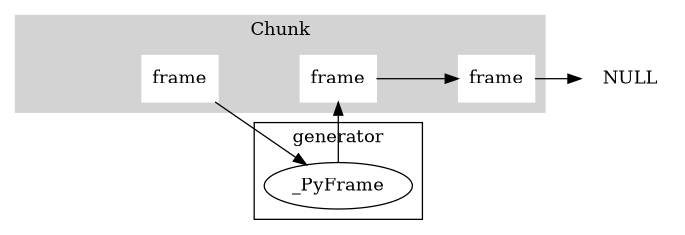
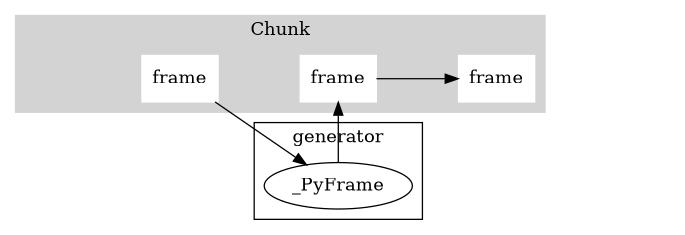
node "NULL": removed
